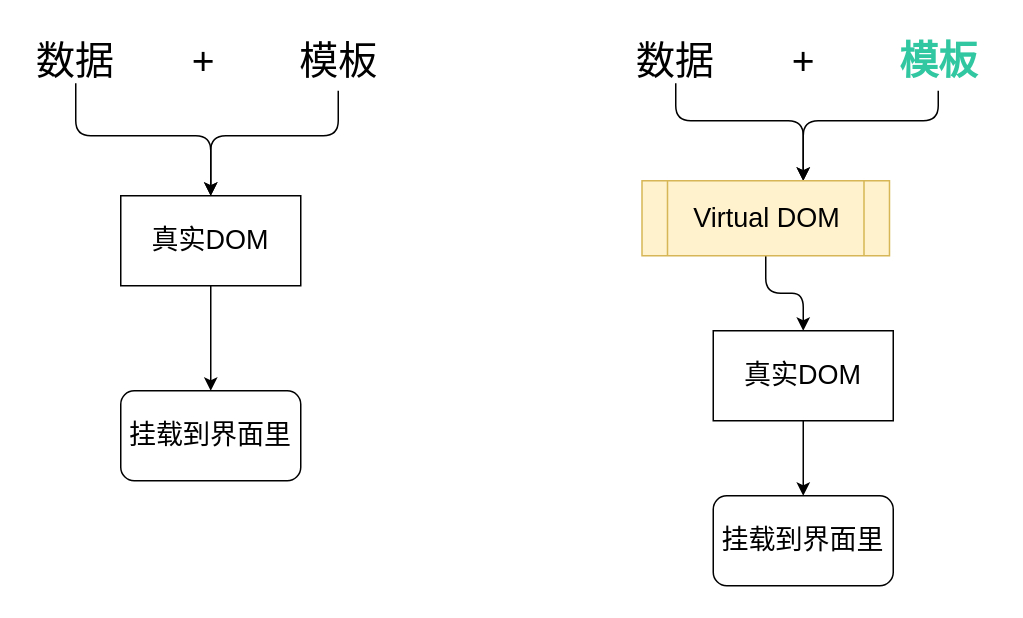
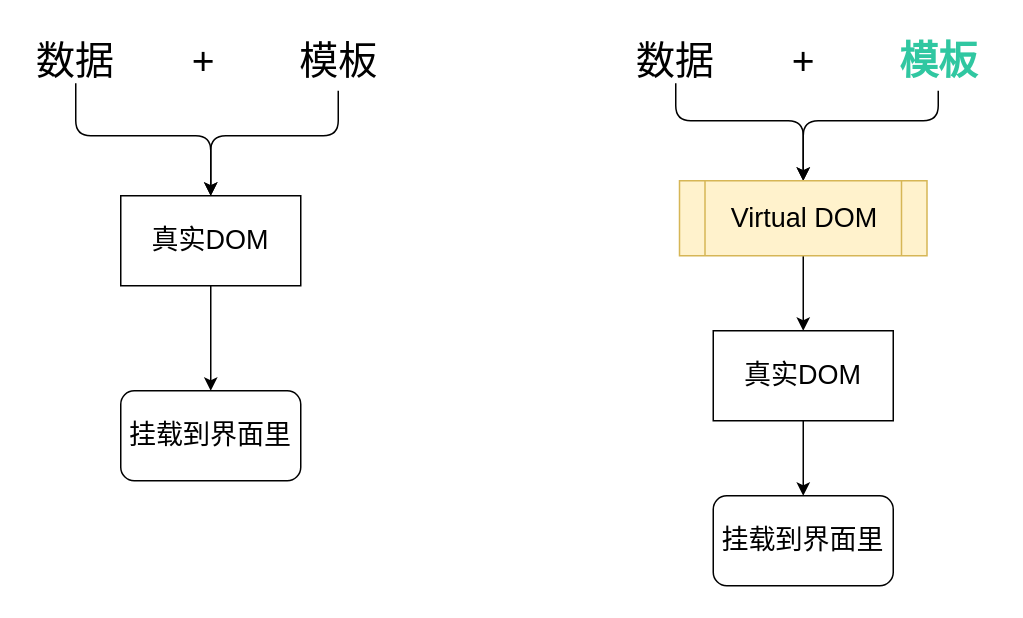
node "Virtual DOM": moved (766, 218) -> (803, 218)
